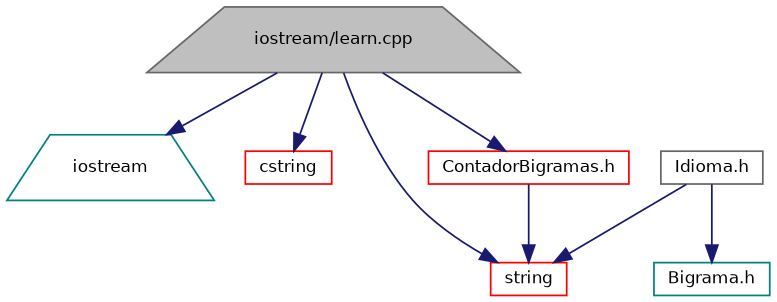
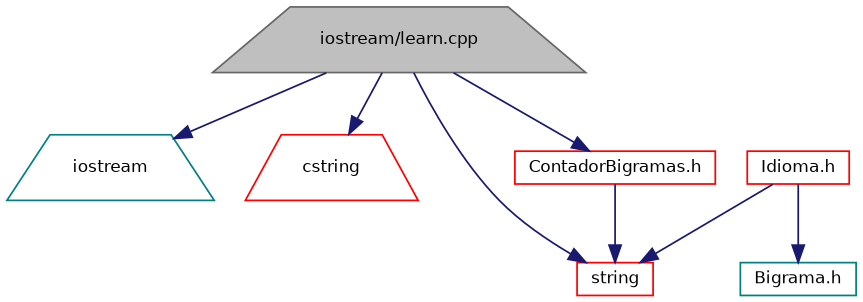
node "cstring": shape box -> trapezium
node "Idioma.h": color gray40 -> red
